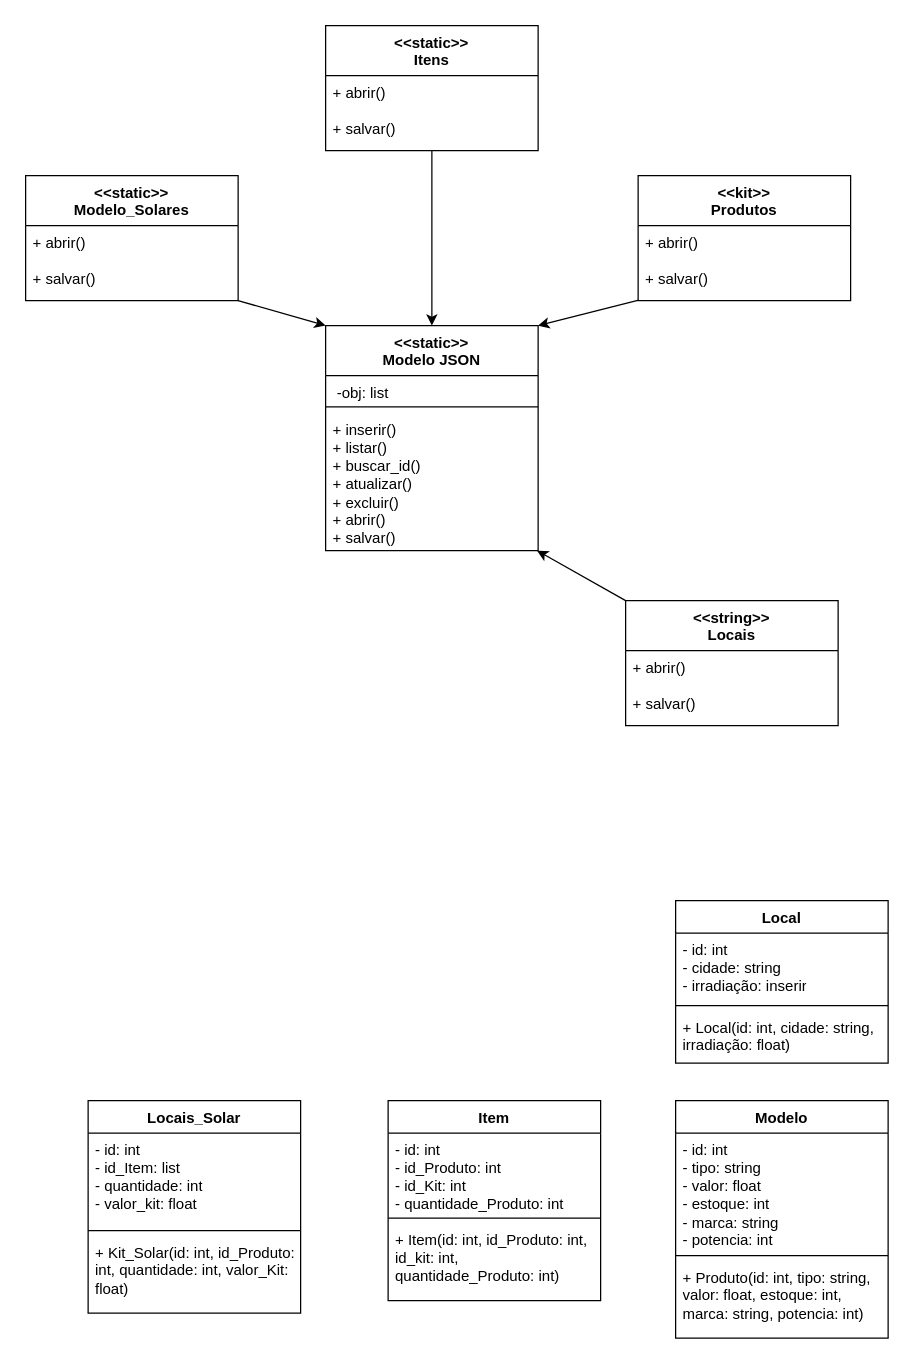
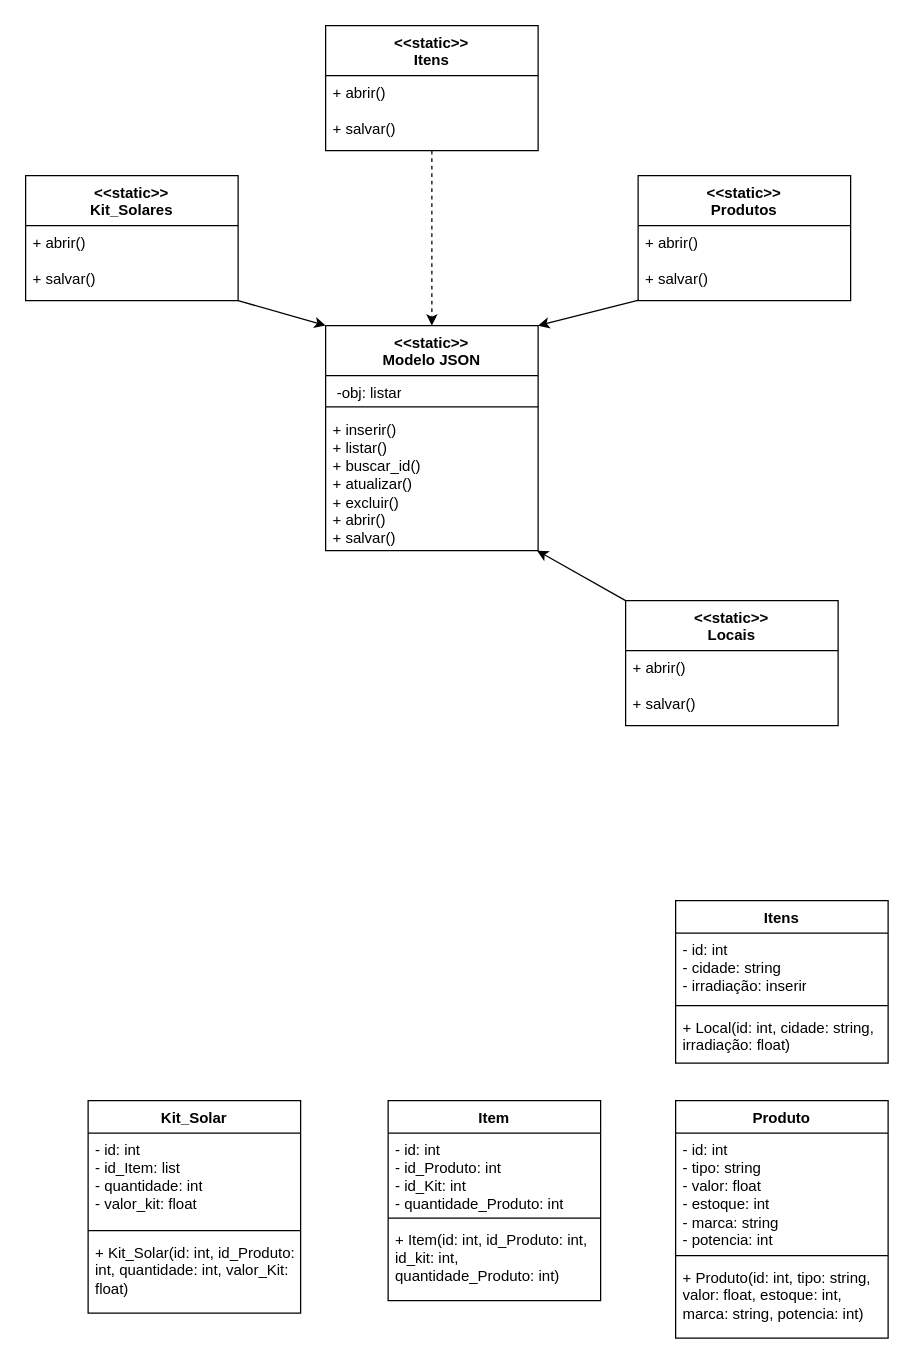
node "<<static>> Modelo_Solares": label "<<static>> Modelo_Solares" -> "<<static>> Kit_Solares"
node "<<kit>> Produtos": label "<<kit>> Produtos" -> "<<static>> Produtos"
edge "<<static>> Itens" -> "<<static>> Modelo JSON": style solid -> dashed
node "-obj: list": label "-obj: list" -> "-obj: listar"
node "<<string>> Locais": label "<<string>> Locais" -> "<<static>> Locais"
node "Local": label "Local" -> "Itens"
node "Locais_Solar": label "Locais_Solar" -> "Kit_Solar"
node "Modelo": label "Modelo" -> "Produto"
